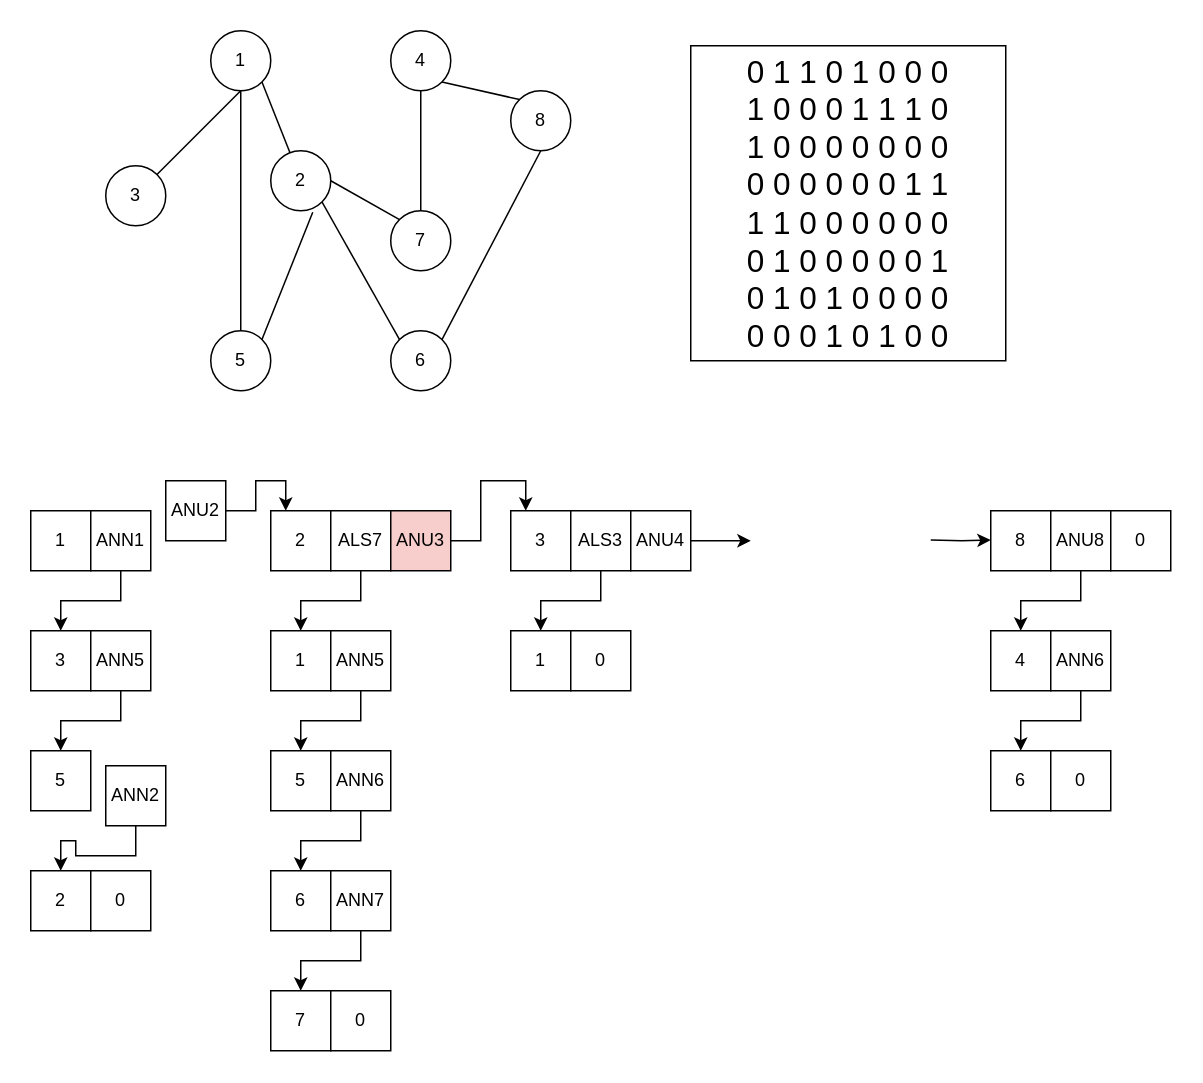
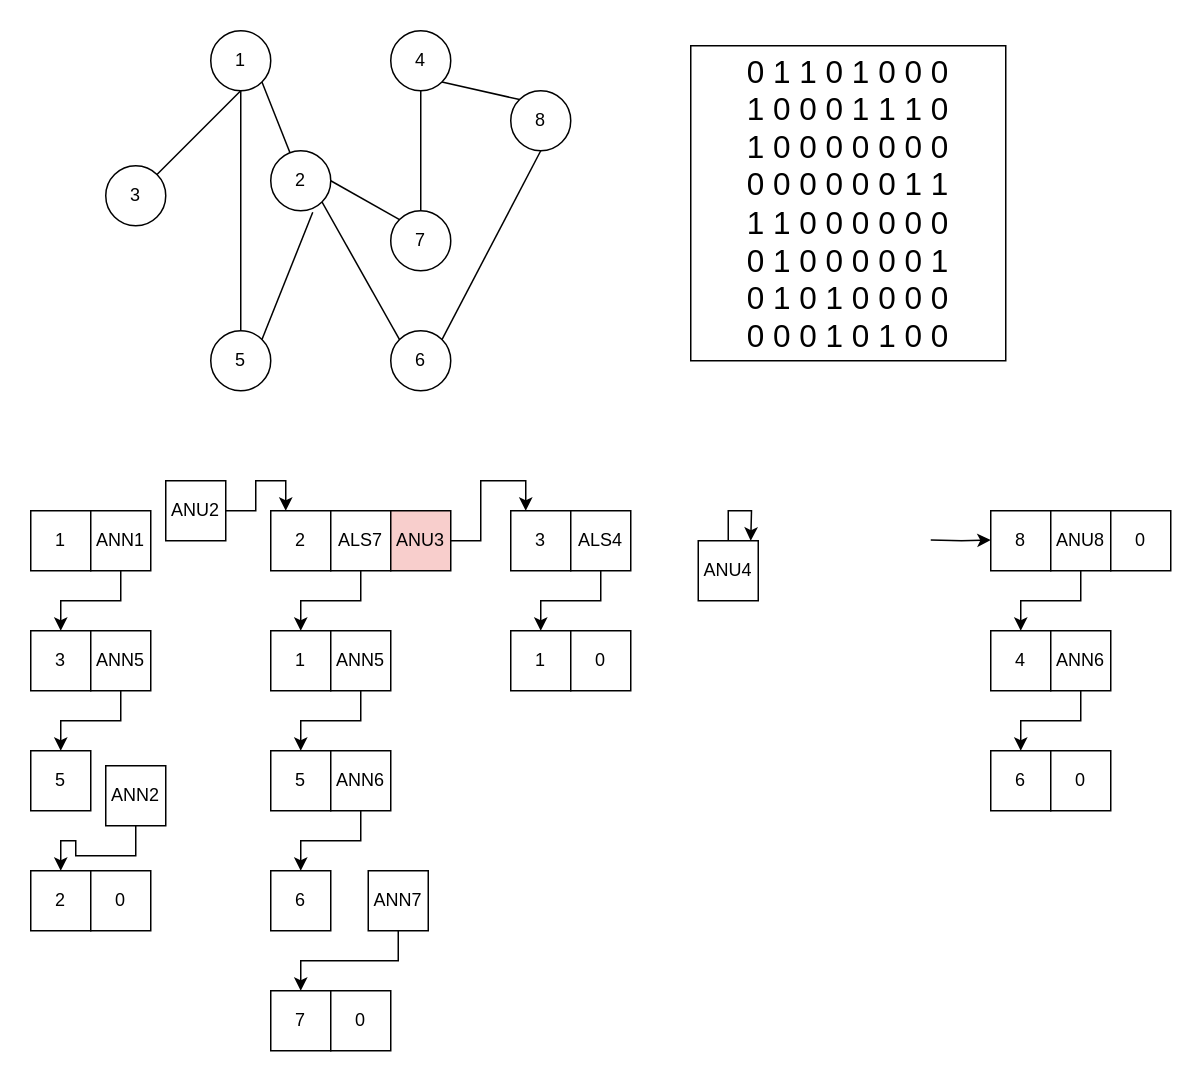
node "ALS3": label "ALS3" -> "ALS4"
node "ANU4": moved (661, 541) -> (728, 571)
node "ANN7": moved (361, 901) -> (398, 901)
